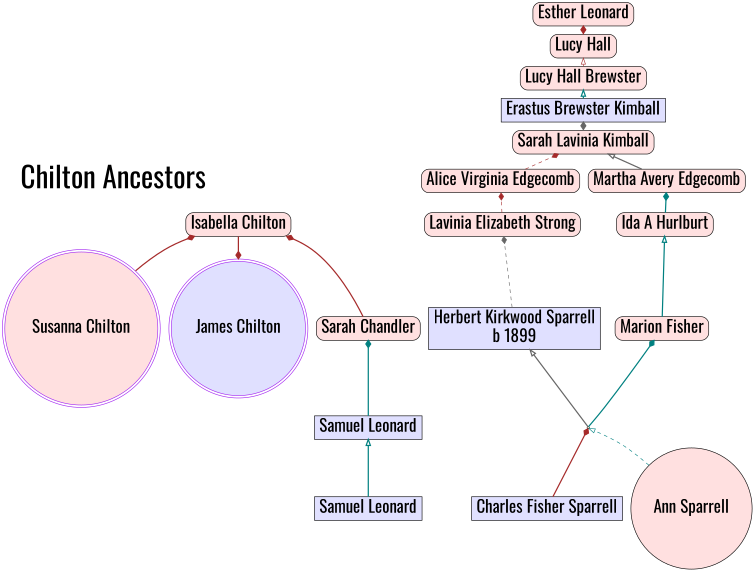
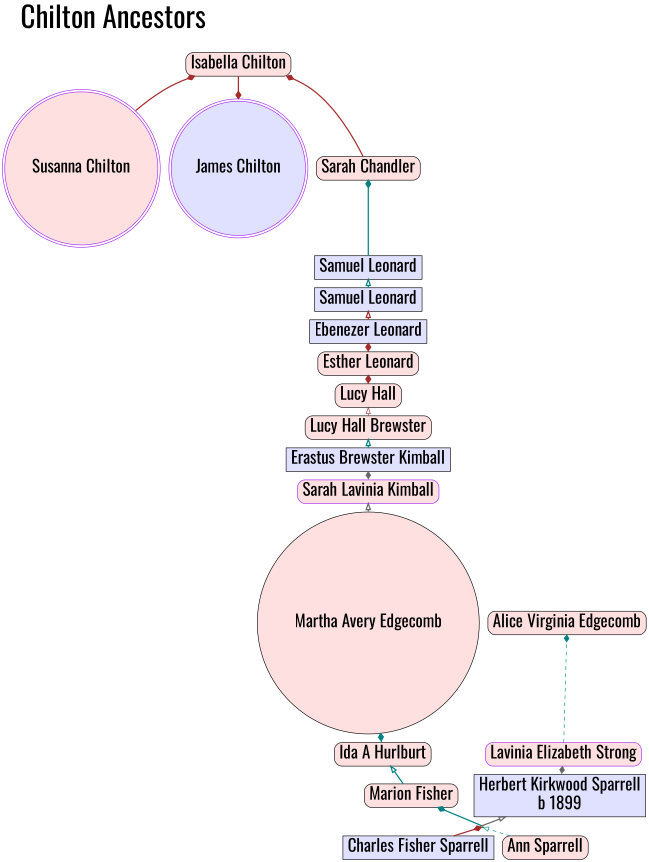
edge "Sarah Lavinia Kimball" -> "Erastus Brewster Kimball": style bold -> dashed
node "Sarah Lavinia Kimball": color black -> purple
edge "Alice Virginia Edgecomb" -> "Sarah Lavinia Kimball": removed
node "Martha Avery Edgecomb": shape box -> circle
edge "Lavinia Elizabeth Strong" -> "Alice Virginia Edgecomb": color brown -> teal
node "Lavinia Elizabeth Strong": color black -> purple
node "Ebenezer Leonard": added
node "Ann Sparrell": shape circle -> box
